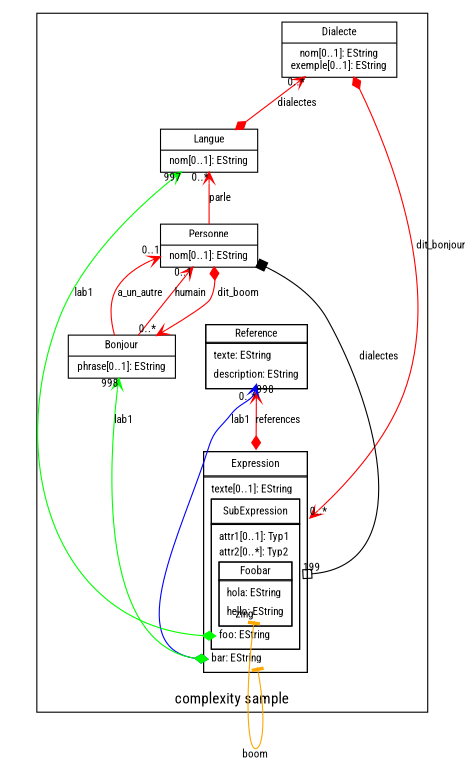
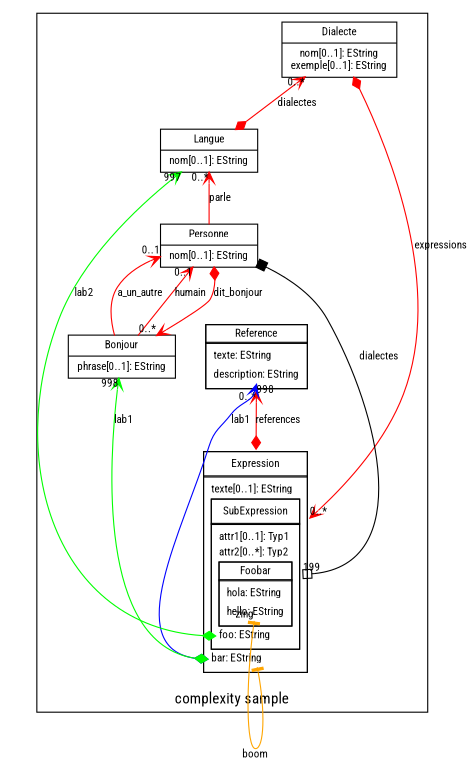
edge "Dialecte" -- "Expression": label "dit_bonjour" -> "expressions"
edge "Langue" -- "Expression": label "lab1" -> "lab2"
edge "Personne" -- "Bonjour": label "dit_boom" -> "dit_bonjour"
